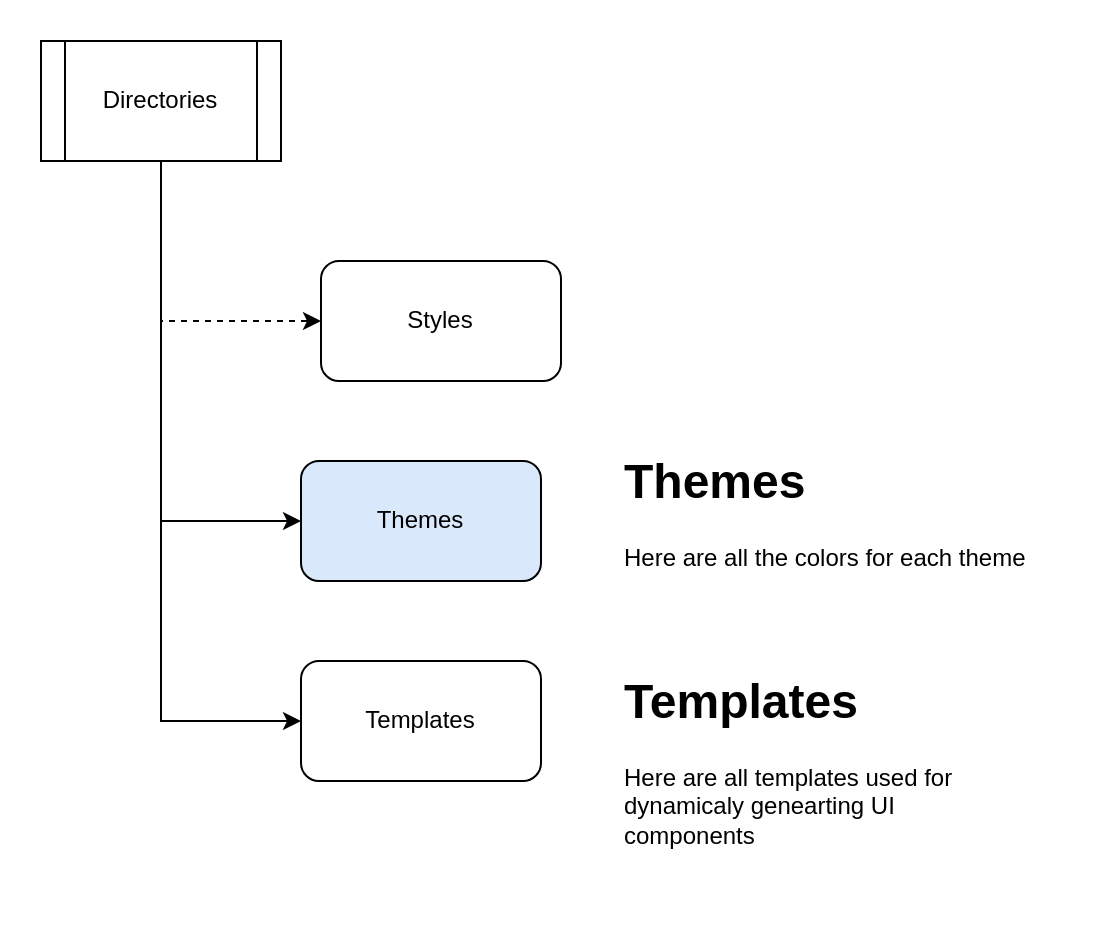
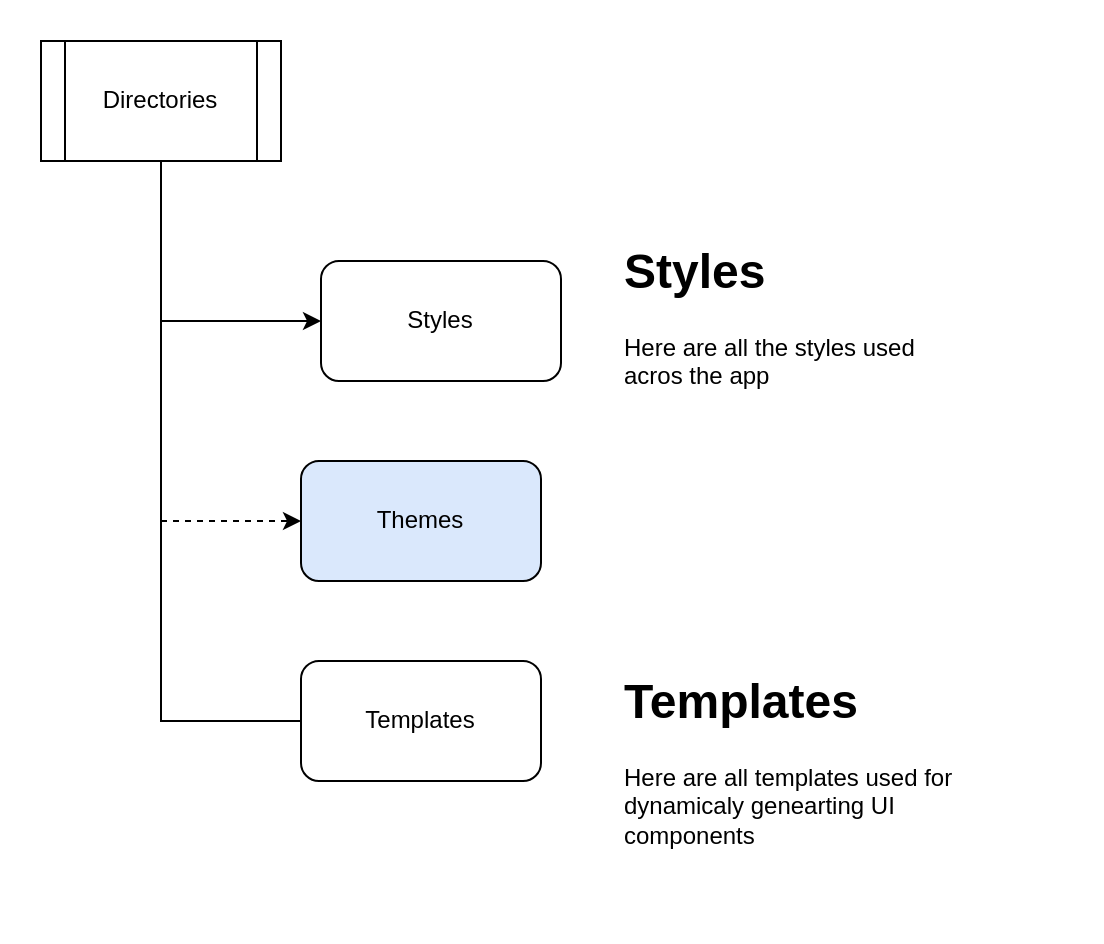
edge "Directories" -> "Styles": style dashed -> solid
node "Styles Here are all the styles used acros the app": added
edge "Directories" -> "Themes": style solid -> dashed
node "Themes Here are all the colors for each theme": removed
edge "Directories" -> "Templates": arrowhead classic -> none
